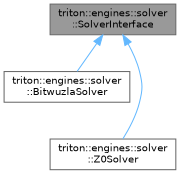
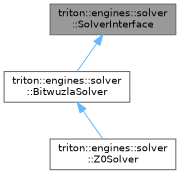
edge "triton::engines::solver ::Z0Solver" -> "triton::engines::solver ::SolverInterface": now "triton::engines::solver ::Z0Solver" -> "triton::engines::solver ::BitwuzlaSolver"
